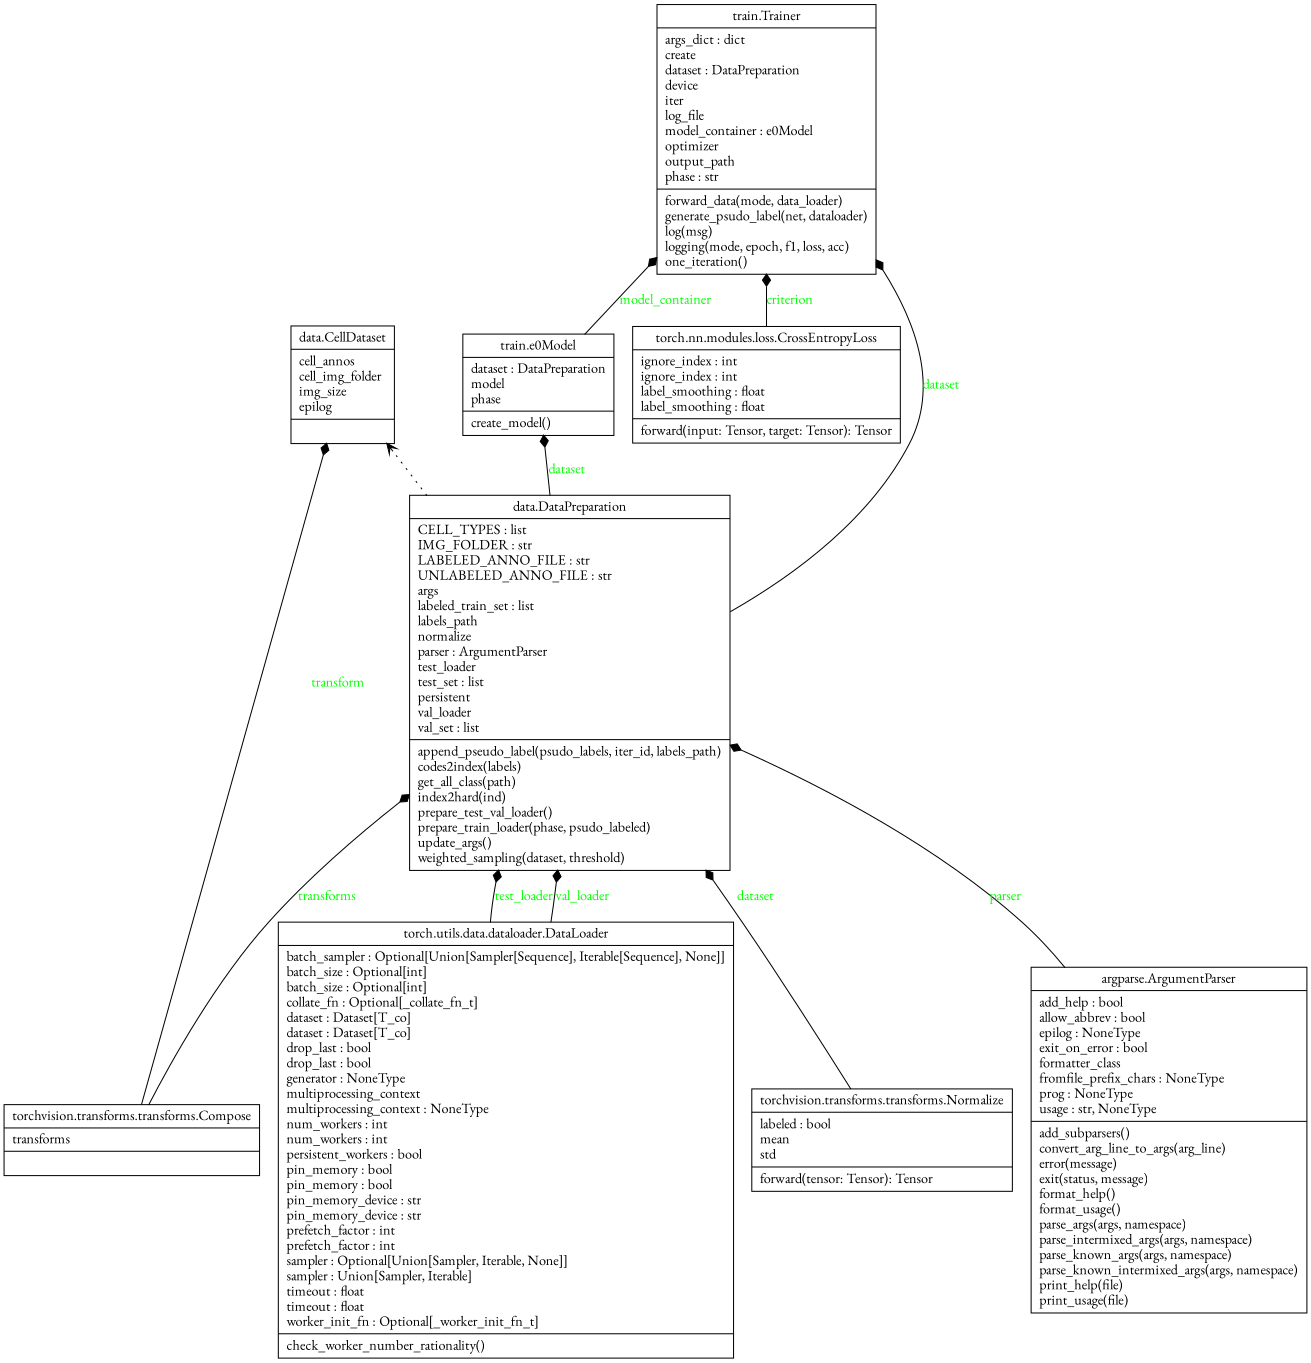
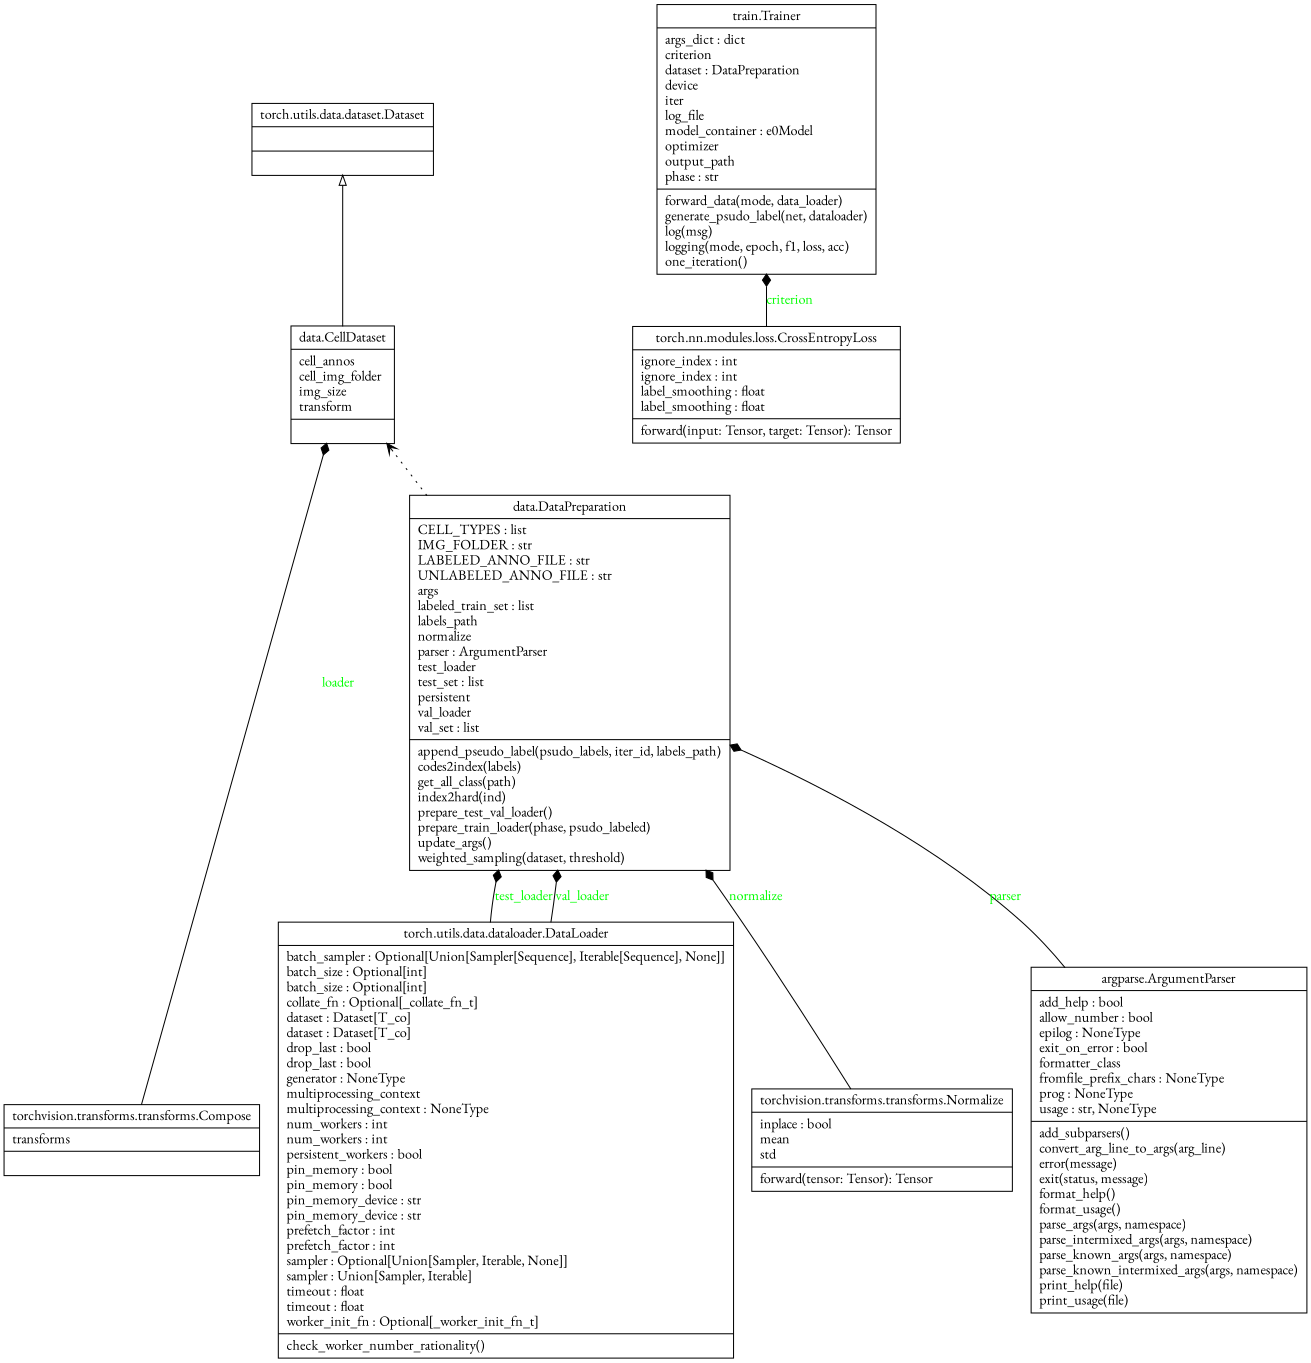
node "train.Trainer": text "create" -> "criterion"
node "torch.utils.data.dataset.Dataset": added
node "train.e0Model": removed
node "data.CellDataset": text "epilog" -> "transform"
edge "data.DataPreparation" -> "train.Trainer": removed, label "dataset"
edge "torchvision.transforms.transforms.Compose" -> "data.CellDataset": label "transform" -> "loader"
edge "torchvision.transforms.transforms.Normalize" -> "data.DataPreparation": label "dataset" -> "normalize"
edge "torchvision.transforms.transforms.Compose" -> "data.DataPreparation": removed, label "transforms"
node "argparse.ArgumentParser": text "allow_abbrev : bool" -> "allow_number : bool"
node "torchvision.transforms.transforms.Normalize": text "labeled : bool" -> "inplace : bool"
